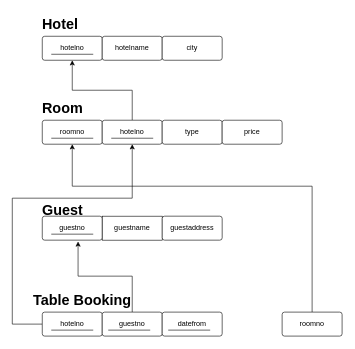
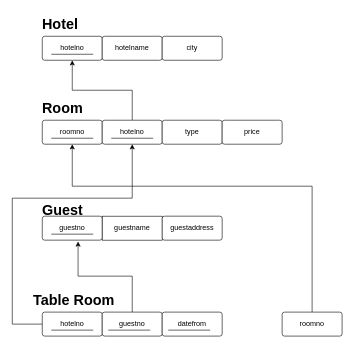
node "Table Booking": label "Table Booking" -> "Table Room"
